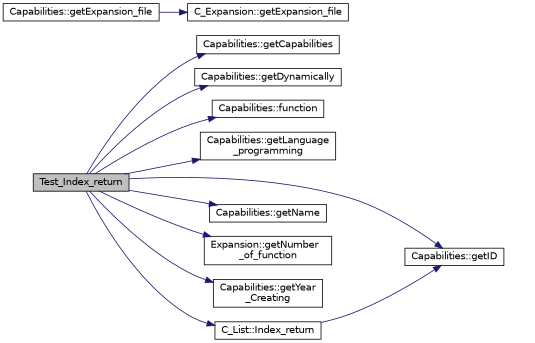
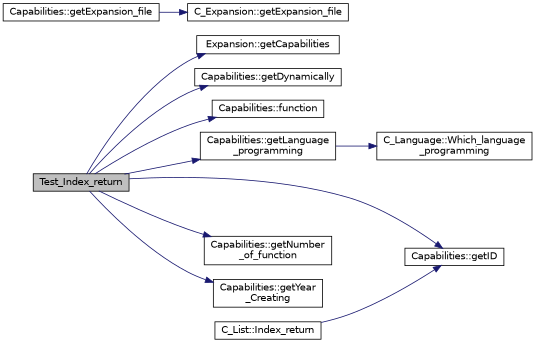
node "Capabilities::getCapabilities": label "Capabilities::getCapabilities" -> "Expansion::getCapabilities"
node "C_Language::Which_language _programming": added
node "Capabilities::getName": removed
node "Expansion::getNumber _of_function": label "Expansion::getNumber _of_function" -> "Capabilities::getNumber _of_function"
edge "Test_Index_return" -> "C_List::Index_return": removed
